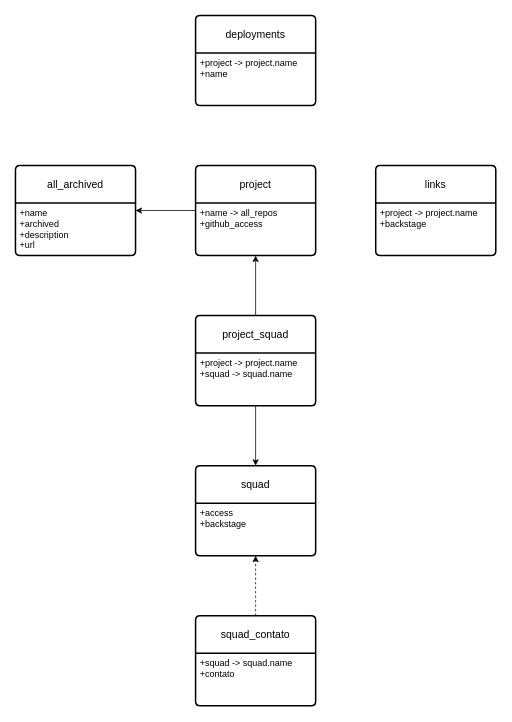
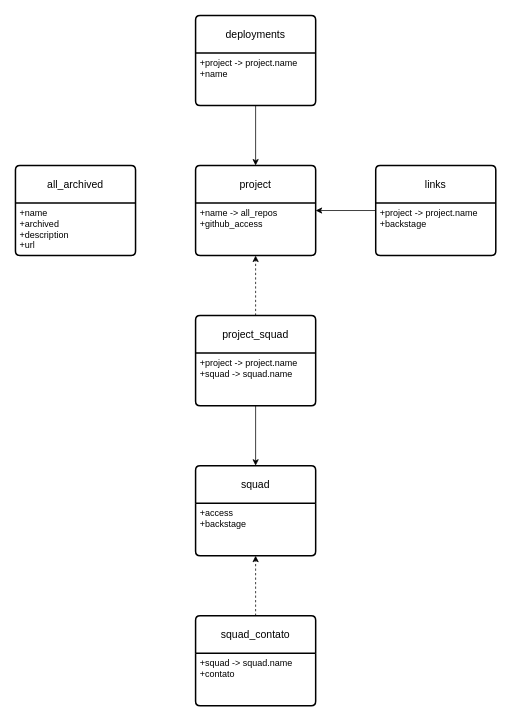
edge "deployments" -> "project": added
edge "project" -> "all_archived": removed
edge "links" -> "project": added
edge "project_squad" -> "project": style solid -> dashed
